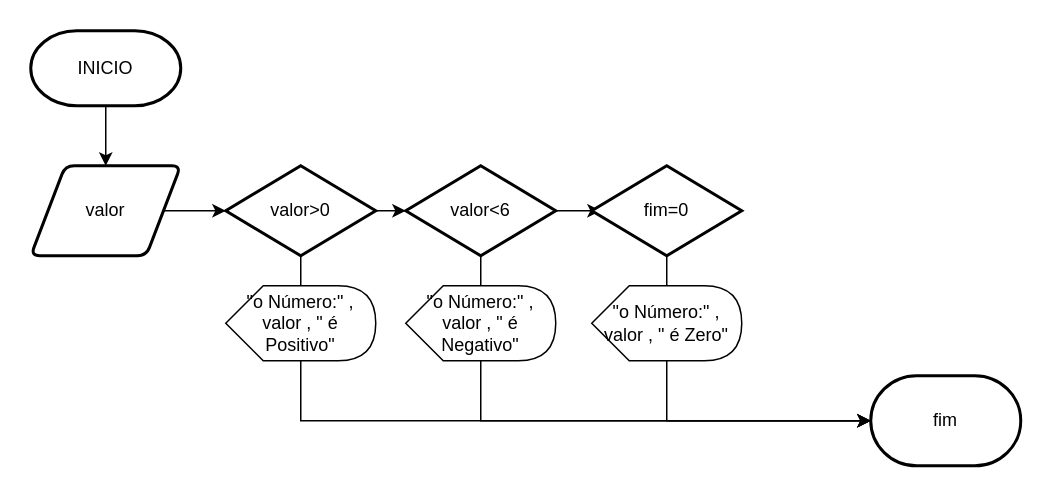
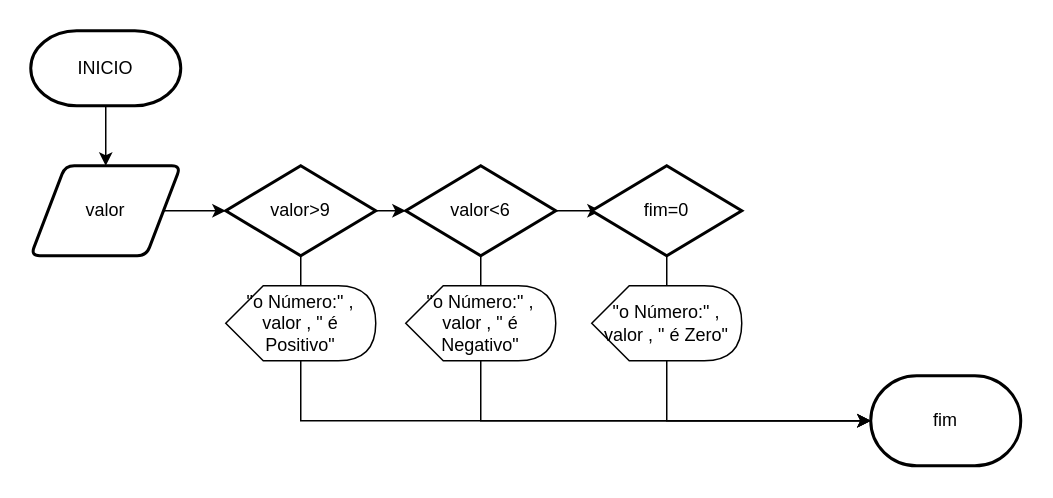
node "valor>0": label "valor>0" -> "valor>9"
